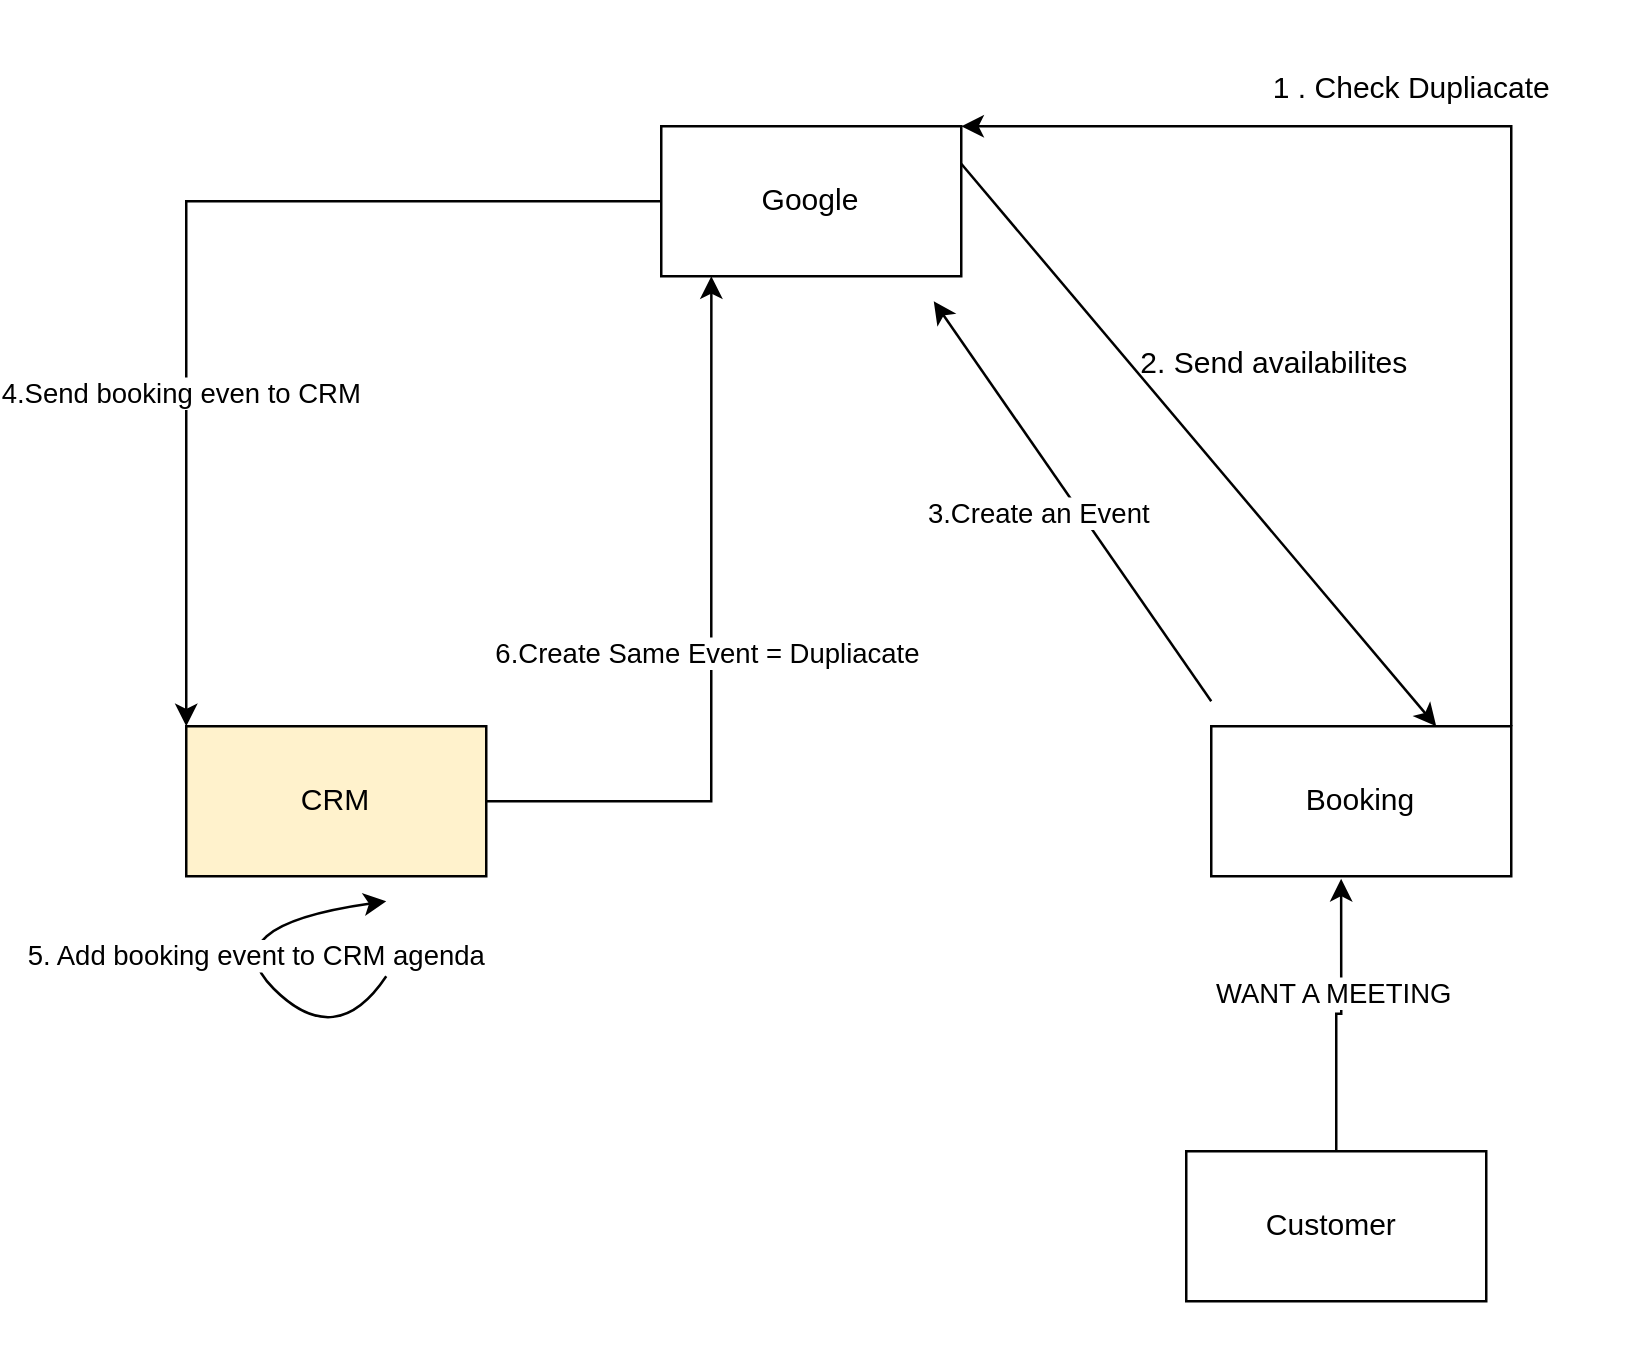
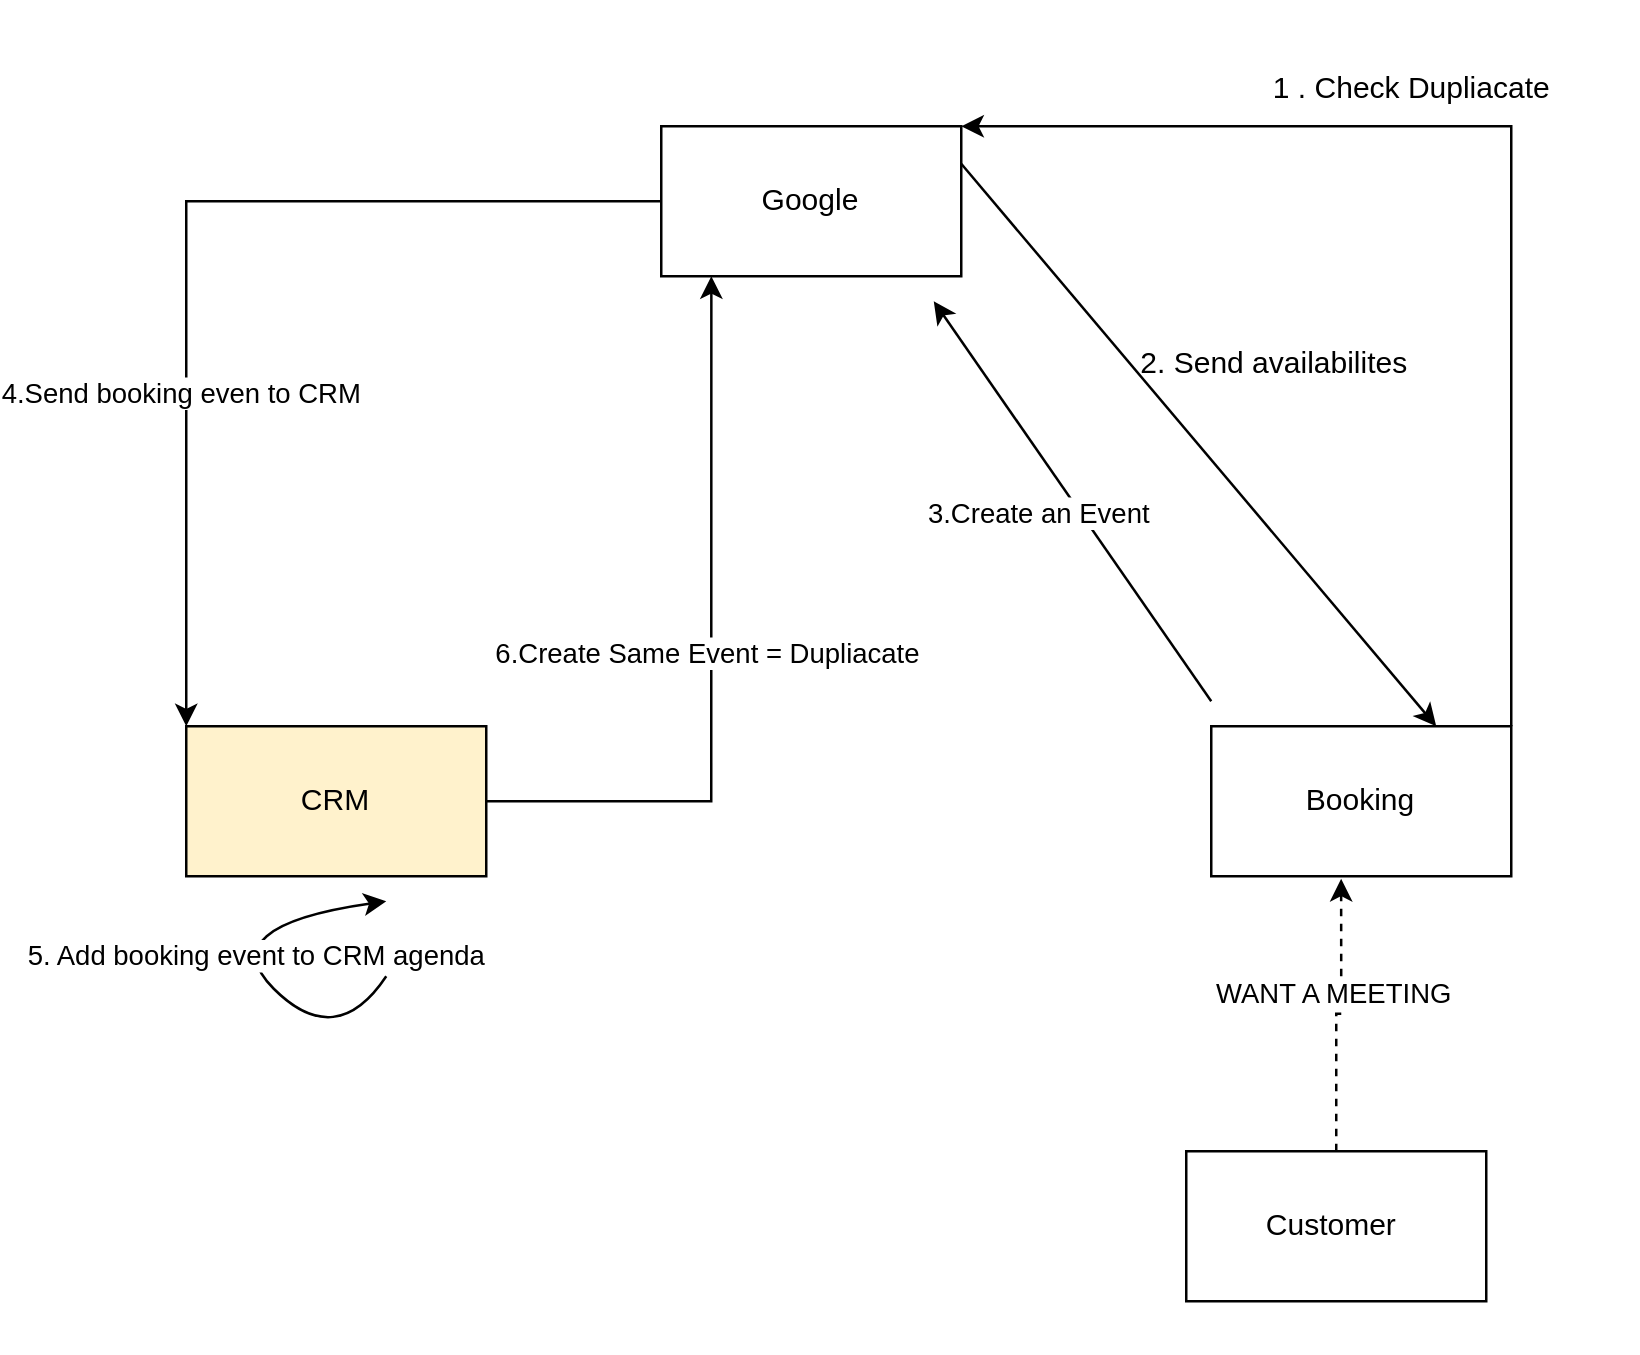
edge "Customer" -> "Booking": style solid -> dashed
